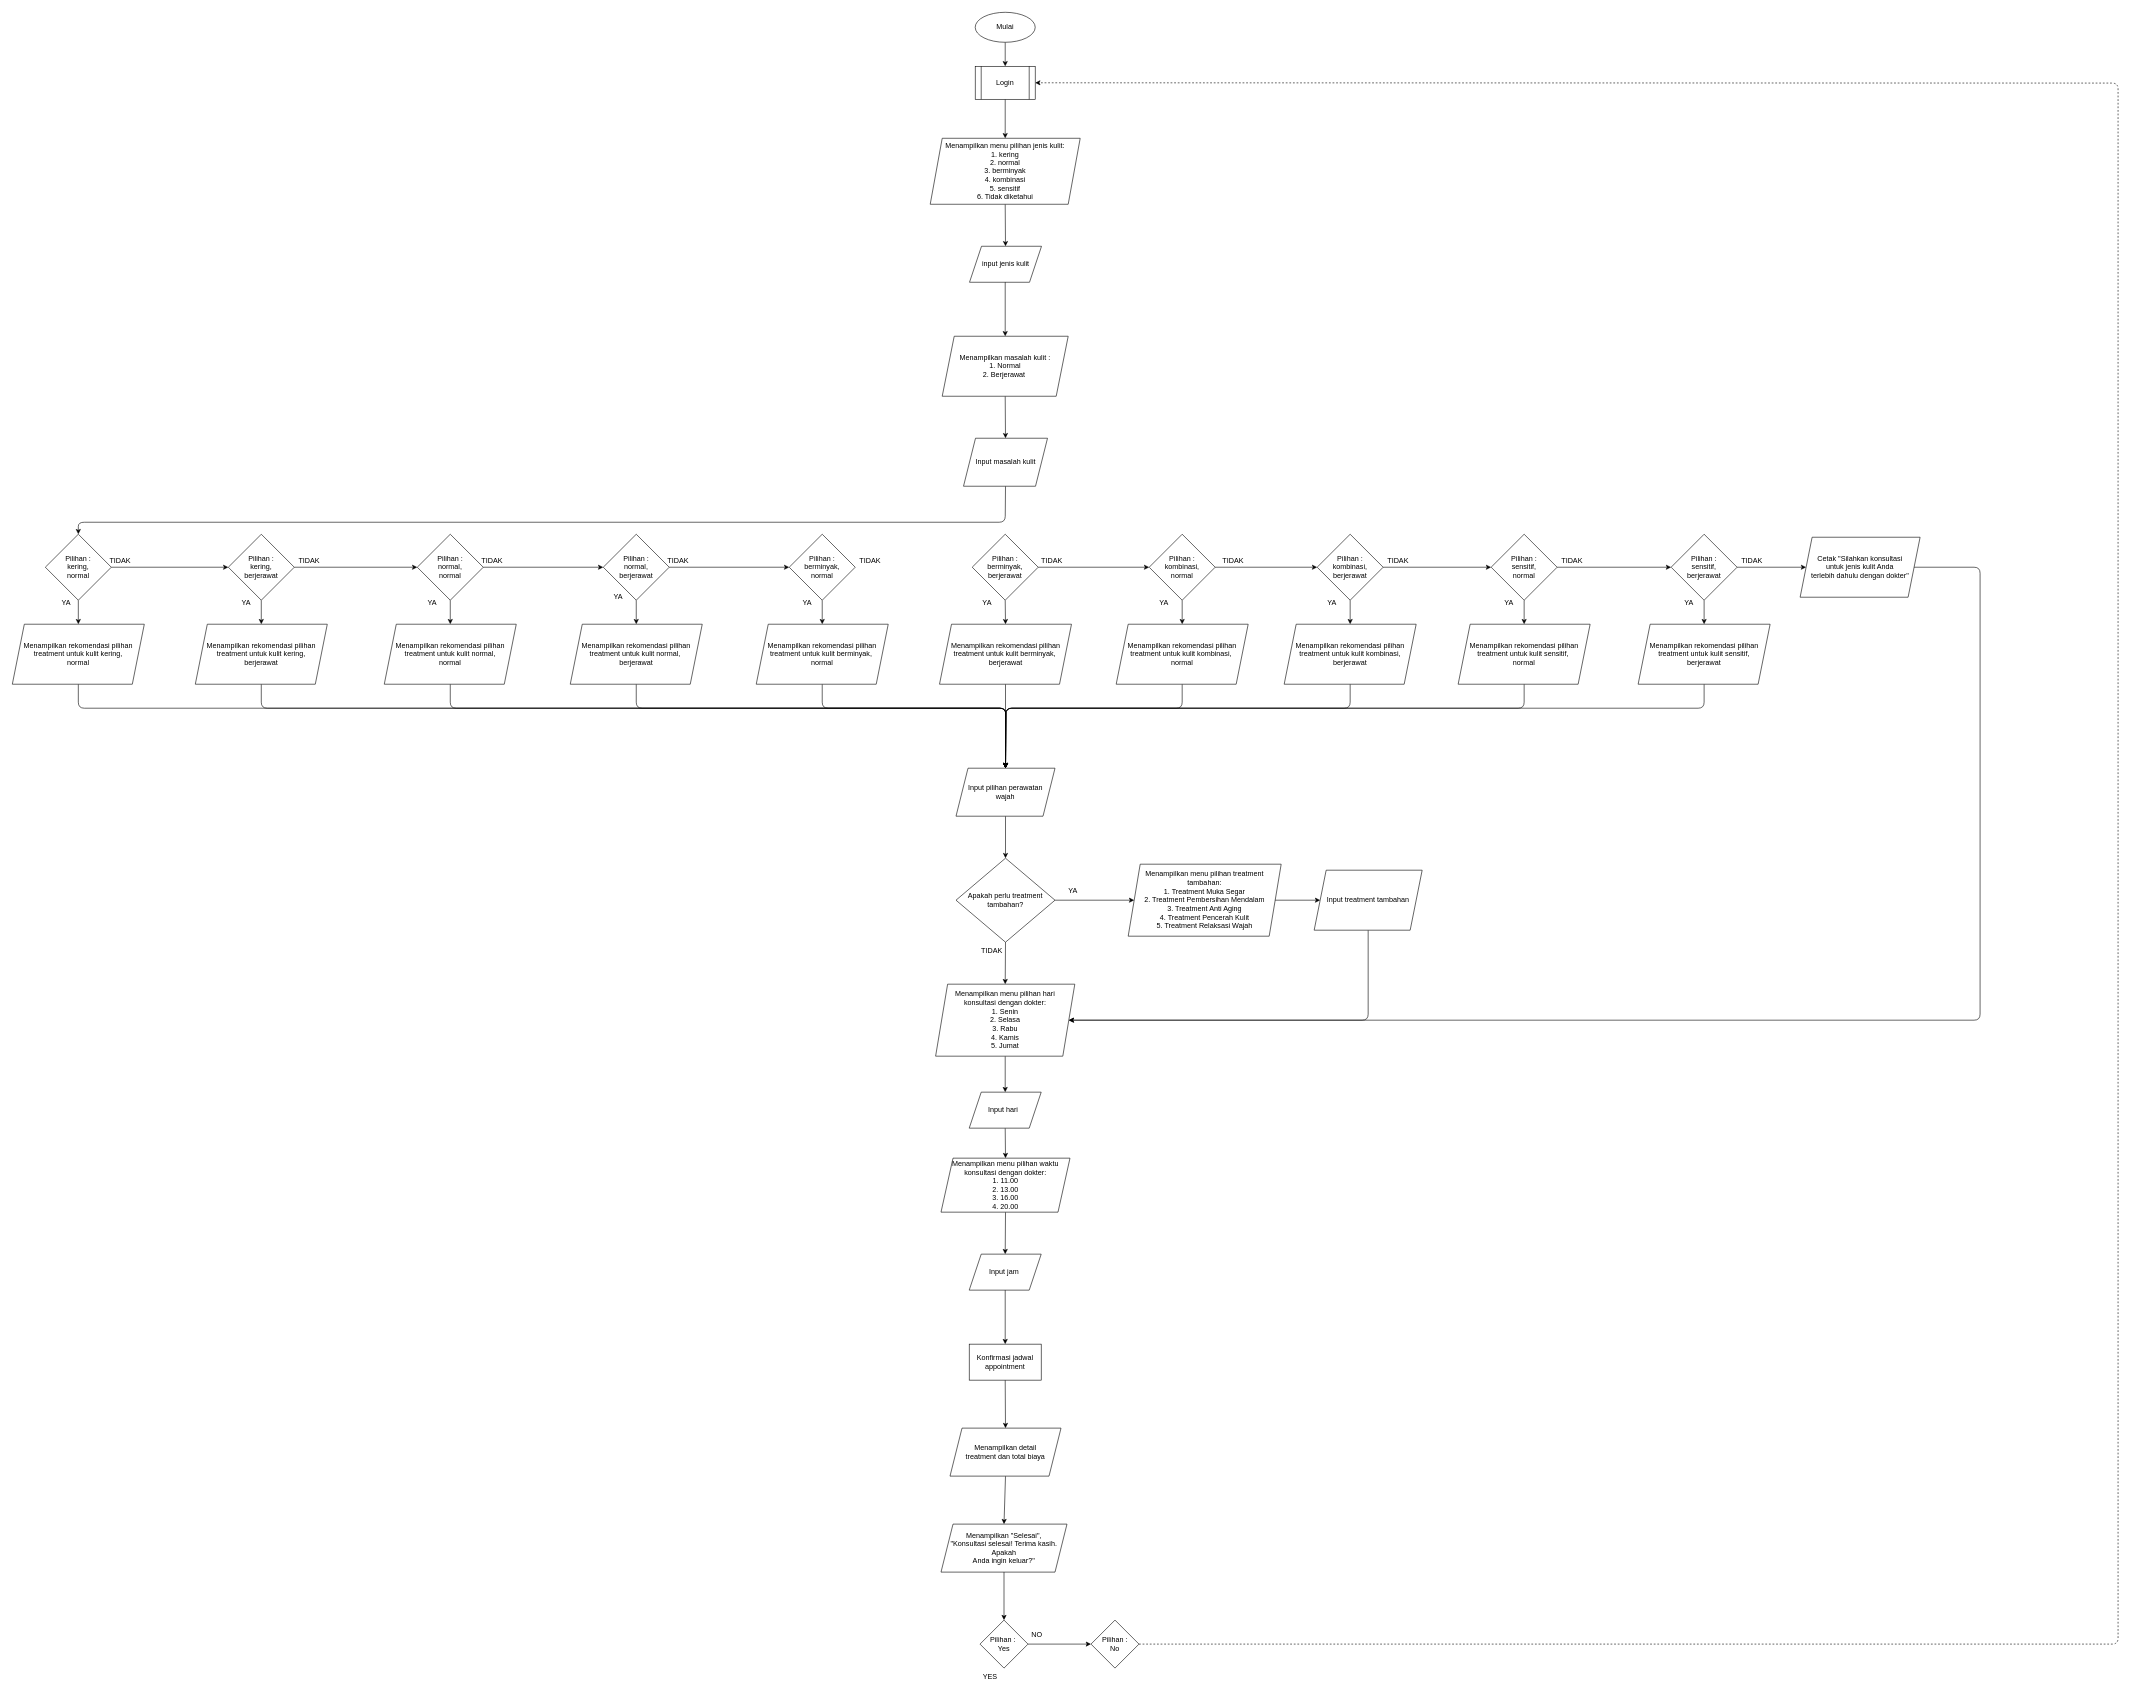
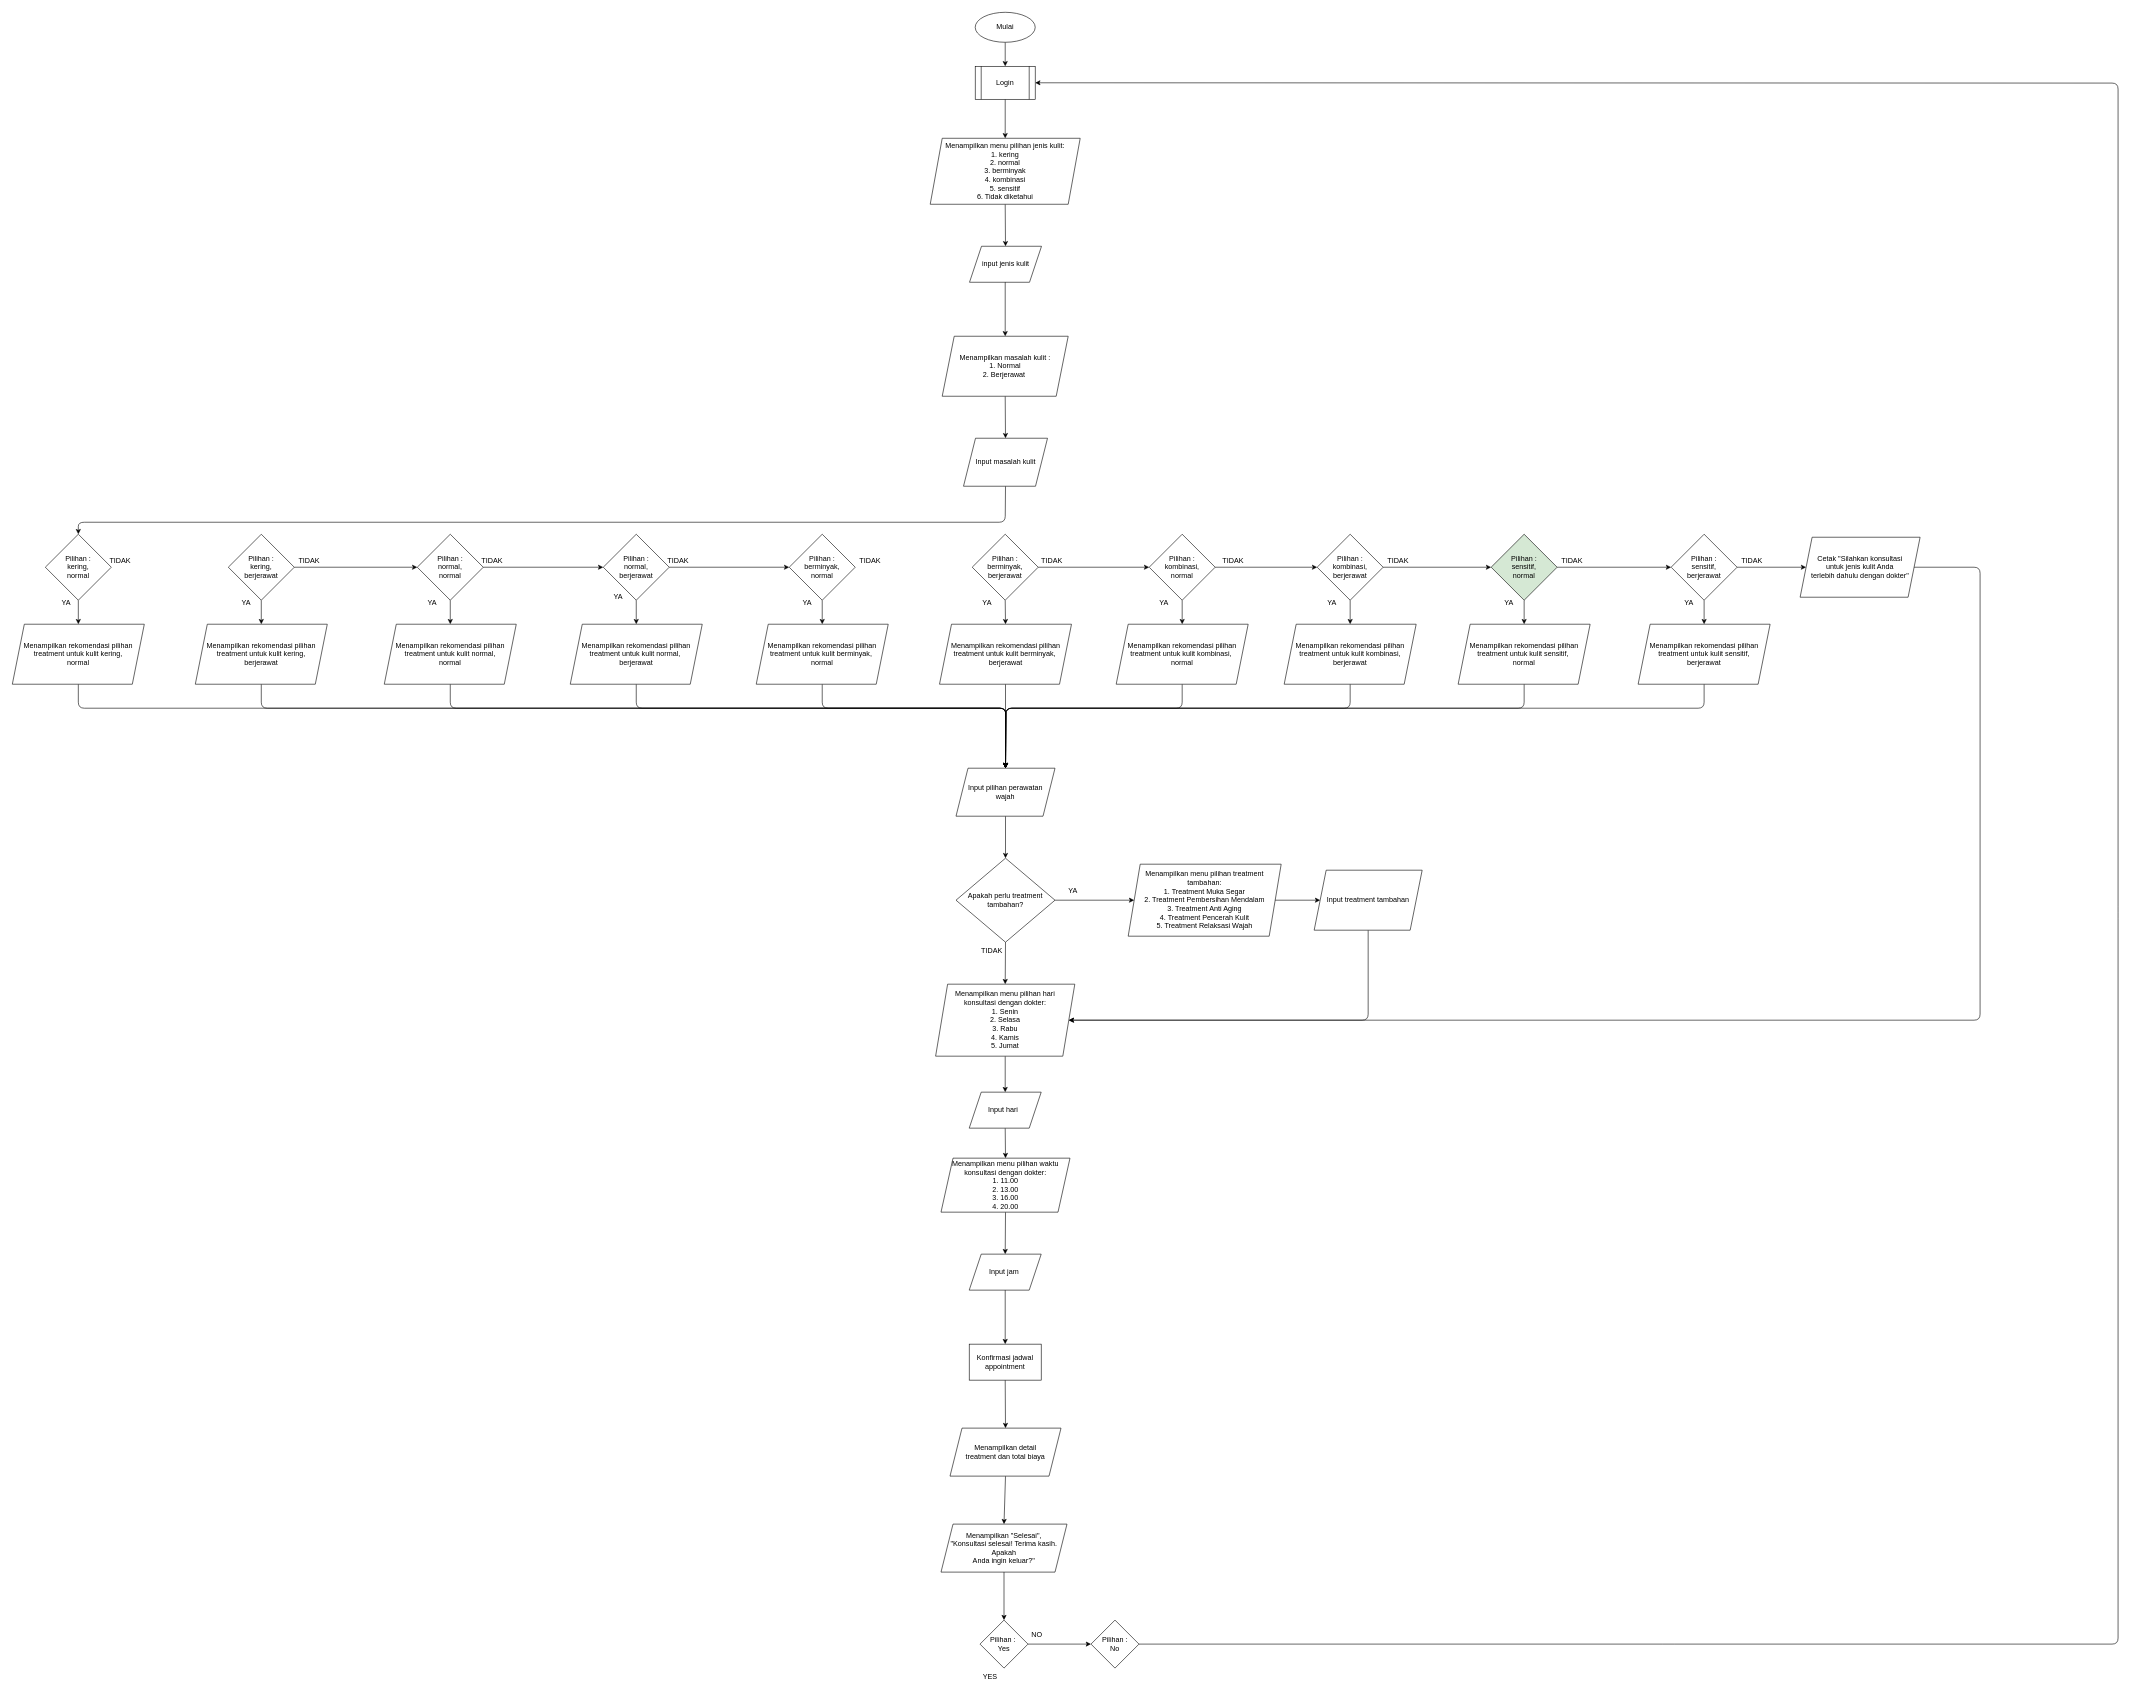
edge "Pilihan : kering, normal" -> "Pilihan : kering, berjerawat": removed
node "Pilihan : sensitif, normal": fillcolor #ffffff -> #d5e8d4
edge "Pilihan : No" -> "Login": style dashed -> solid
